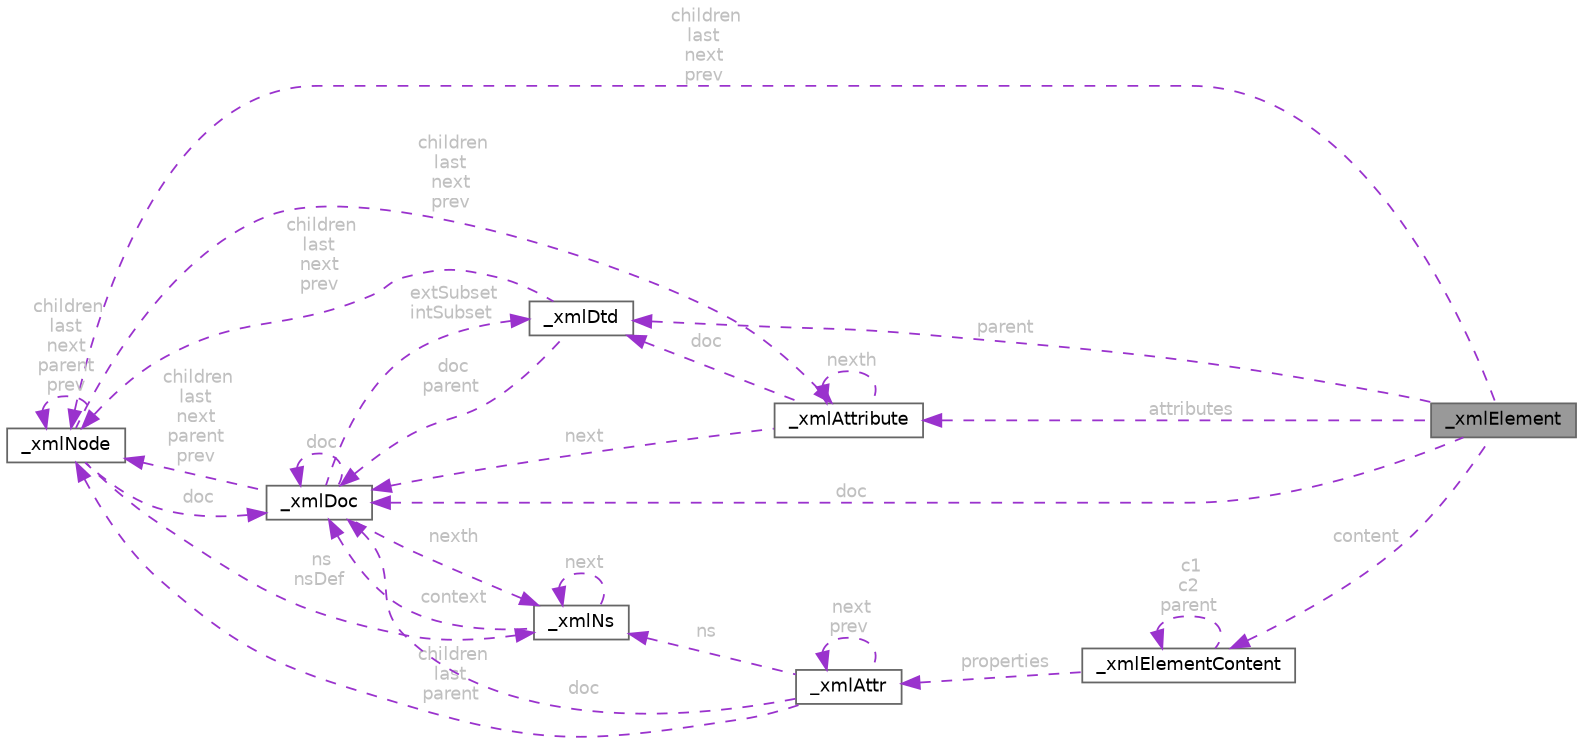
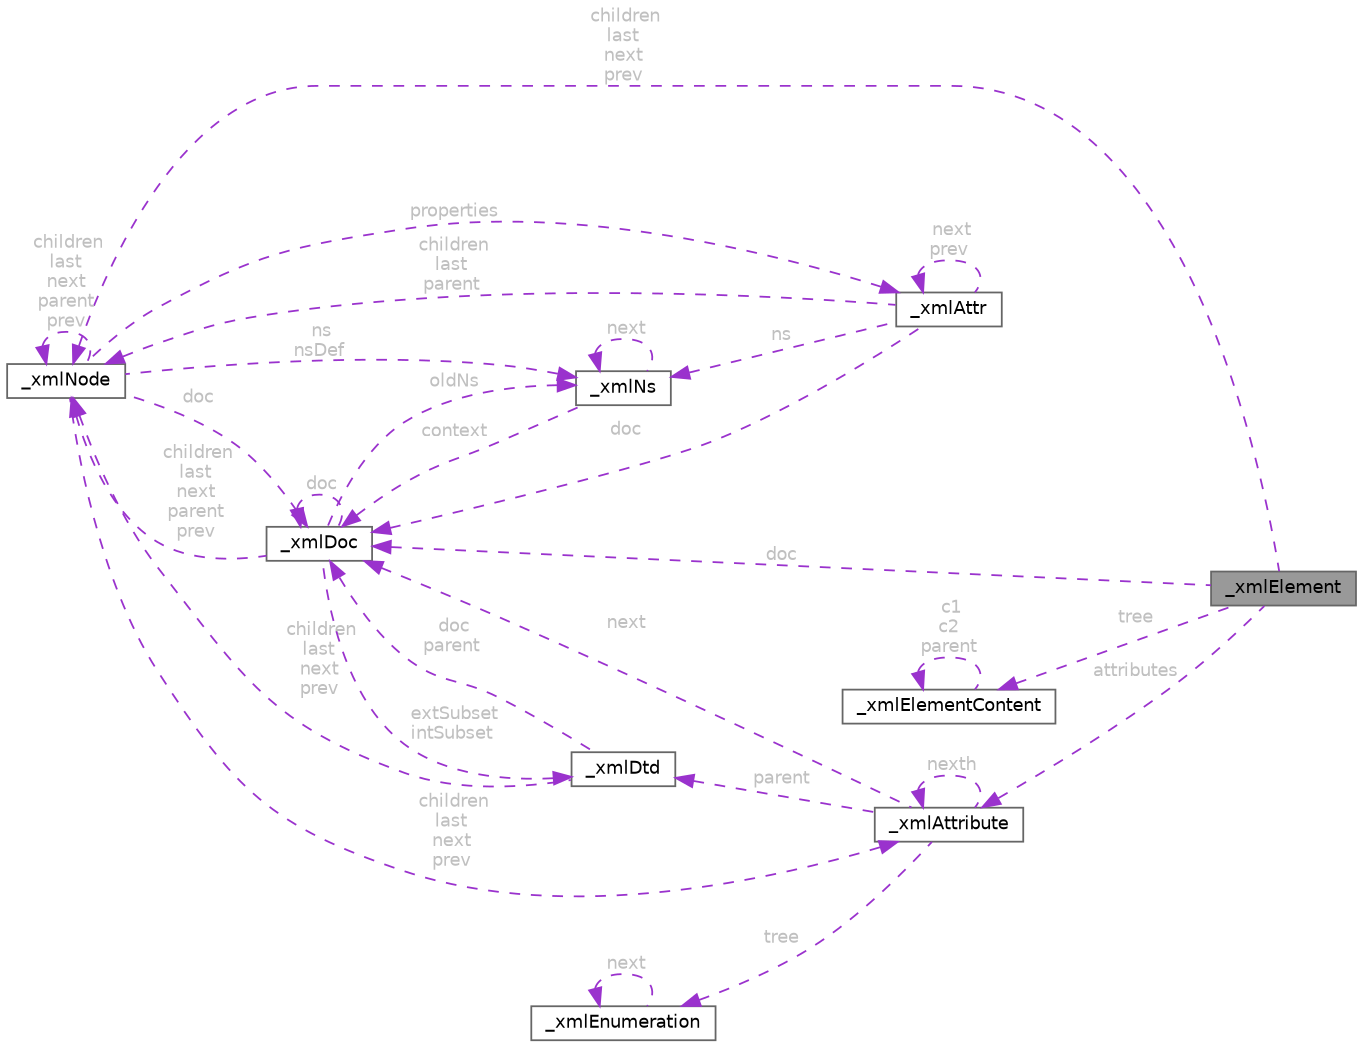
edge "_xmlAttribute" -> "_xmlDtd": label " doc" -> " parent"
edge "_xmlElement" -> "_xmlDtd": removed, label "parent"
edge "_xmlDoc" -> "_xmlNs": label " nexth" -> " oldNs"
edge "_xmlElement" -> "_xmlElementContent": label " content" -> " tree"
edge "_xmlElementContent" -> "_xmlAttr": now "_xmlNode" -> "_xmlAttr"
node "_xmlEnumeration": added
